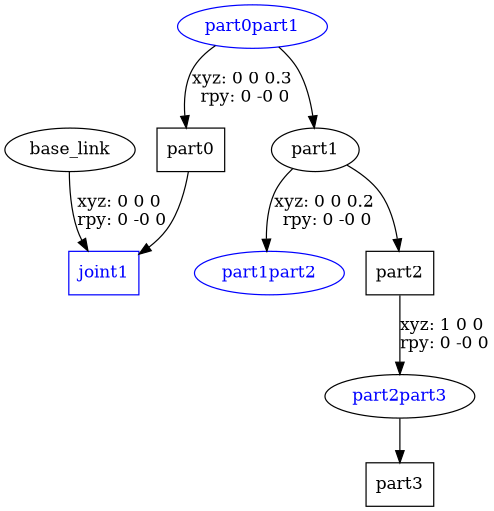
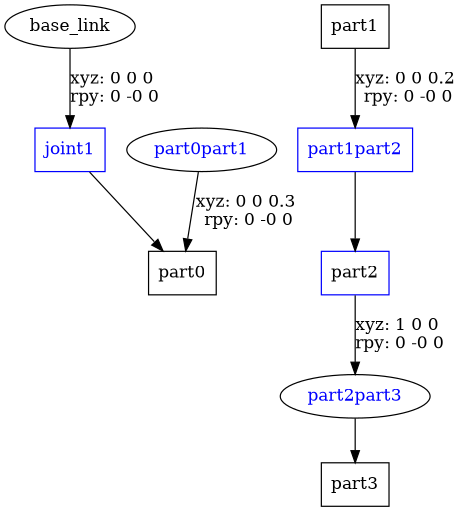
node "part0part1": color blue -> black
edge "part0part1" -> "part1": removed
node "part1": shape ellipse -> box
edge "part1" -> "part2": now "part1part2" -> "part2"
edge "part0" -> "joint1": reversed
node "part1part2": shape ellipse -> box
node "part2": color black -> blue
